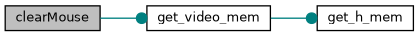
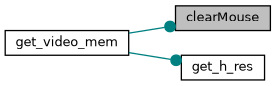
edge "clearMouse" -> "get_video_mem": reversed
node "get_h_mem": label "get_h_mem" -> "get_h_res"
